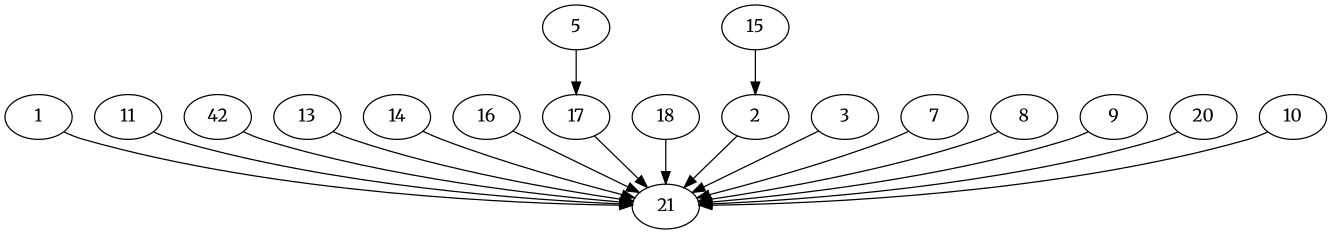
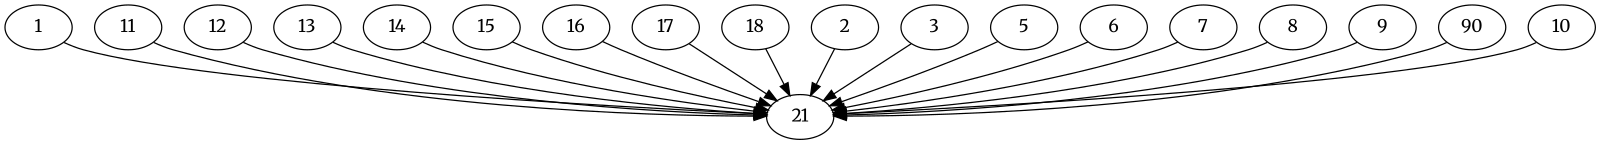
node "6": added
edge "5" -> "17": now "5" -> "21"
edge "15" -> "2": now "15" -> "21"
node "42": label "42" -> "12"
node "20": label "20" -> "90"
